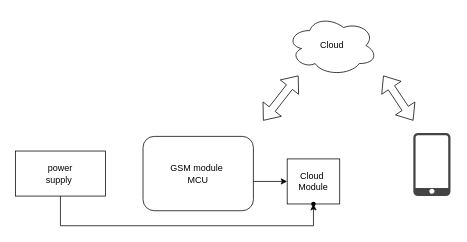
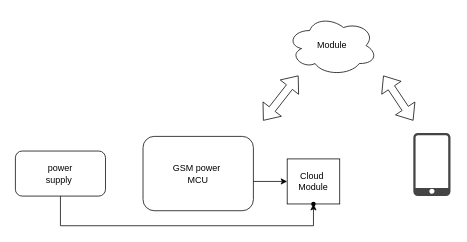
node "Cloud": label "Cloud" -> "Module"
node "power supply": shape rectangle -> rounded rectangle
node "GSM module MCU": label "GSM module MCU" -> "GSM power MCU"
